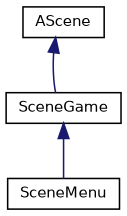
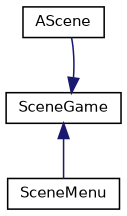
edge "SceneGame" -> "AScene": reversed
